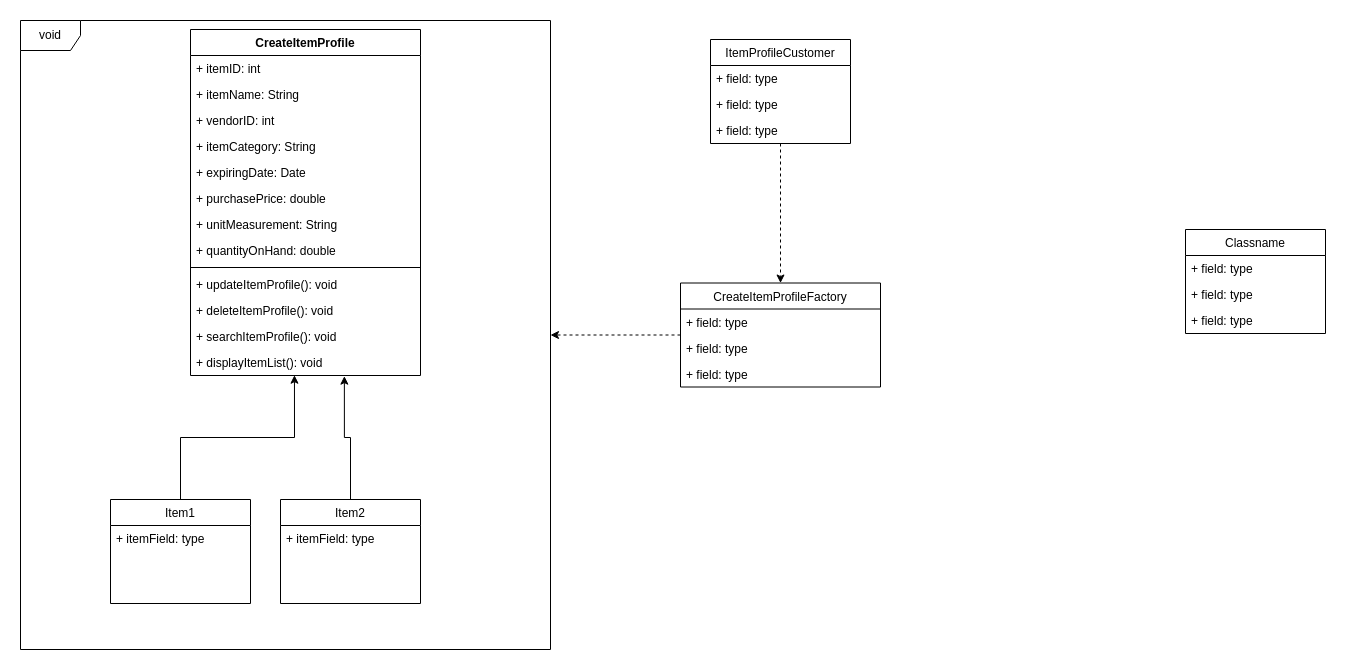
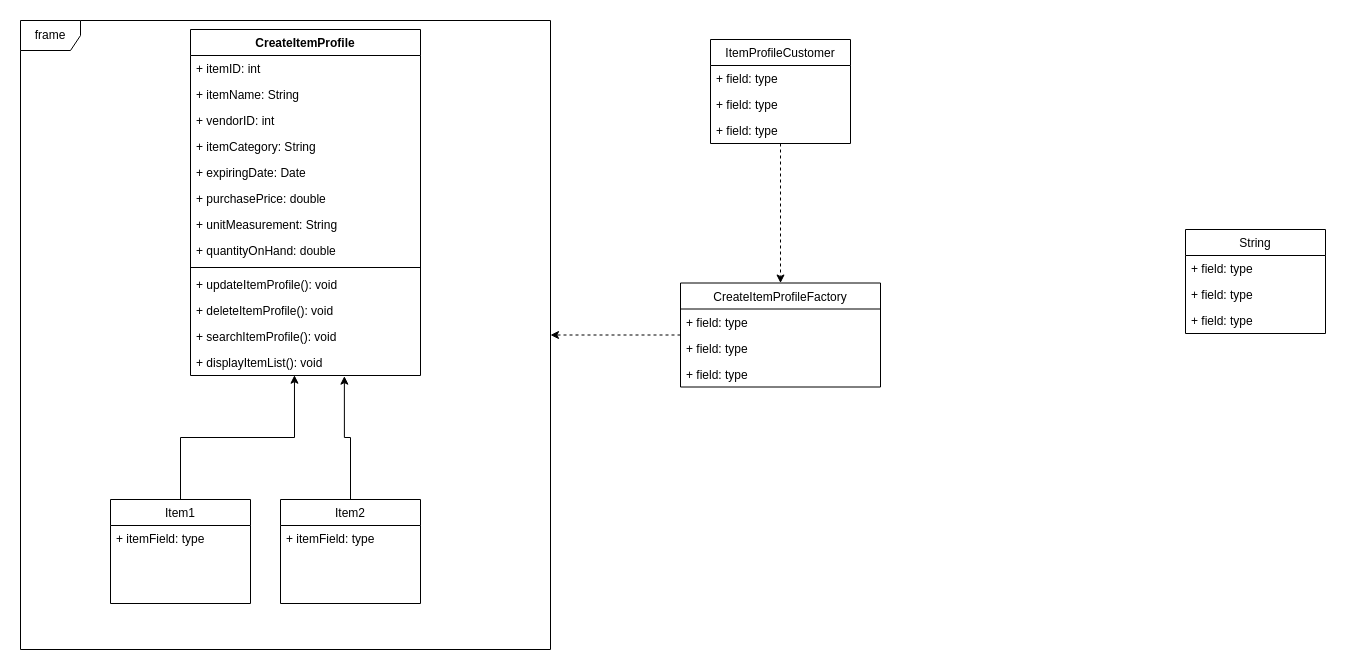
node "void": label "void" -> "frame"
node "Classname": label "Classname" -> "String"
